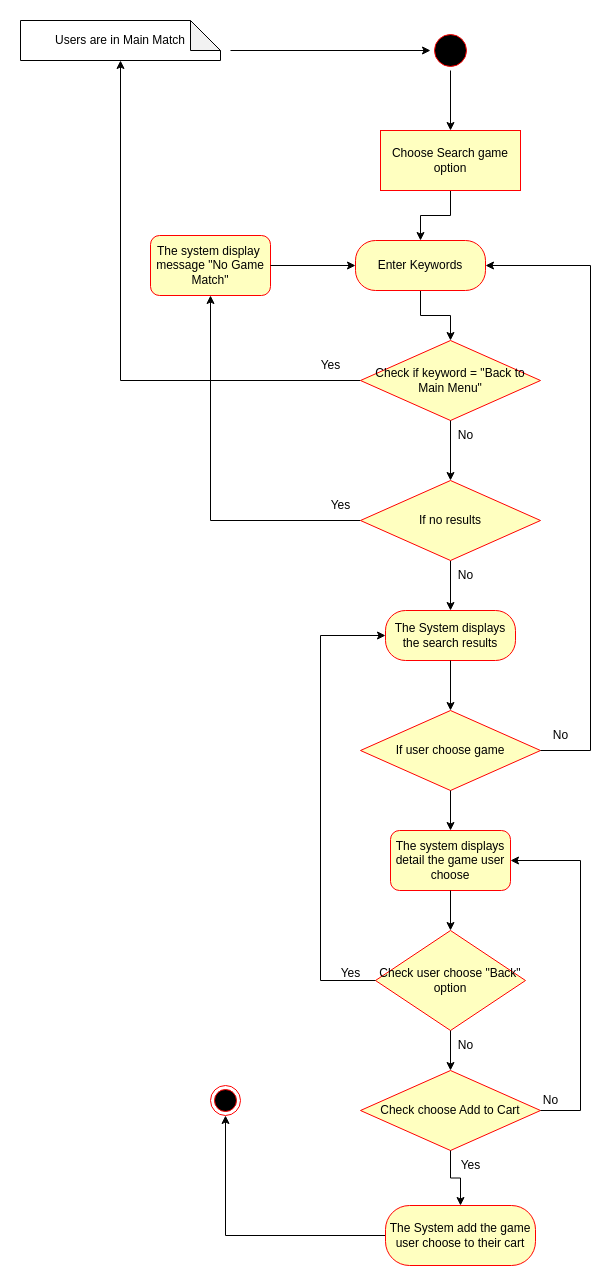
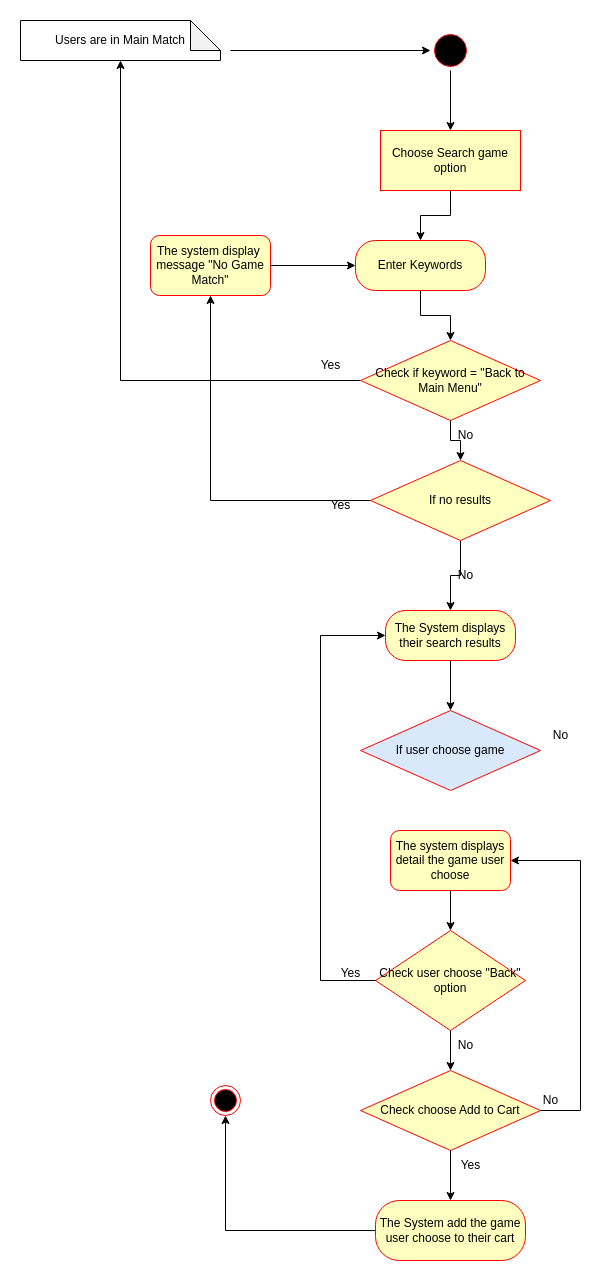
edge "If user choose game" -> "Enter Keywords": removed
node "If no results": moved (451, 521) -> (461, 501)
node "The System displays the search results": label "The System displays the search results" -> "The System displays their search results"
node "If user choose game": fillcolor #ffffc0 -> #dae8fc
edge "If user choose game" -> "The system displays detail the game user choose": removed
node "The System add the game user choose to their cart": moved (461, 1236) -> (451, 1231)
